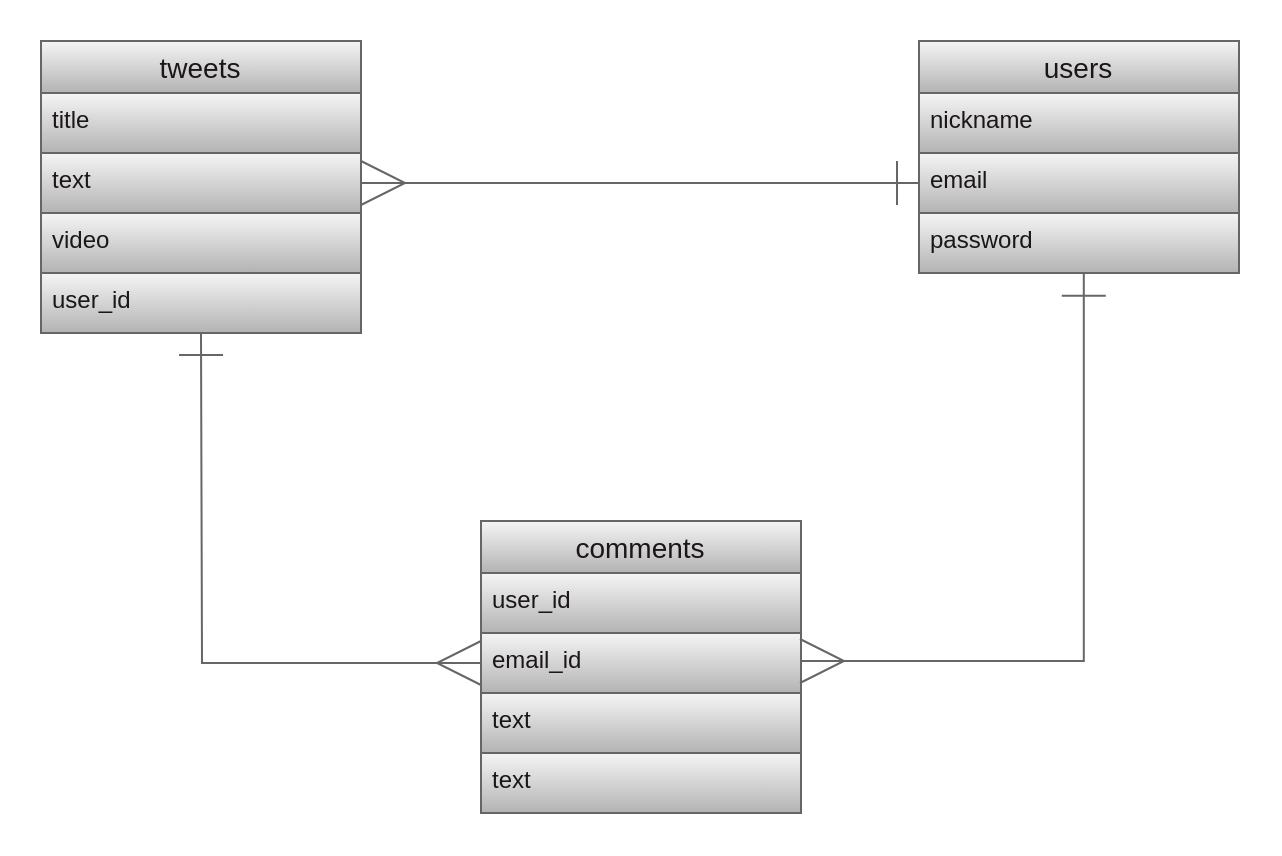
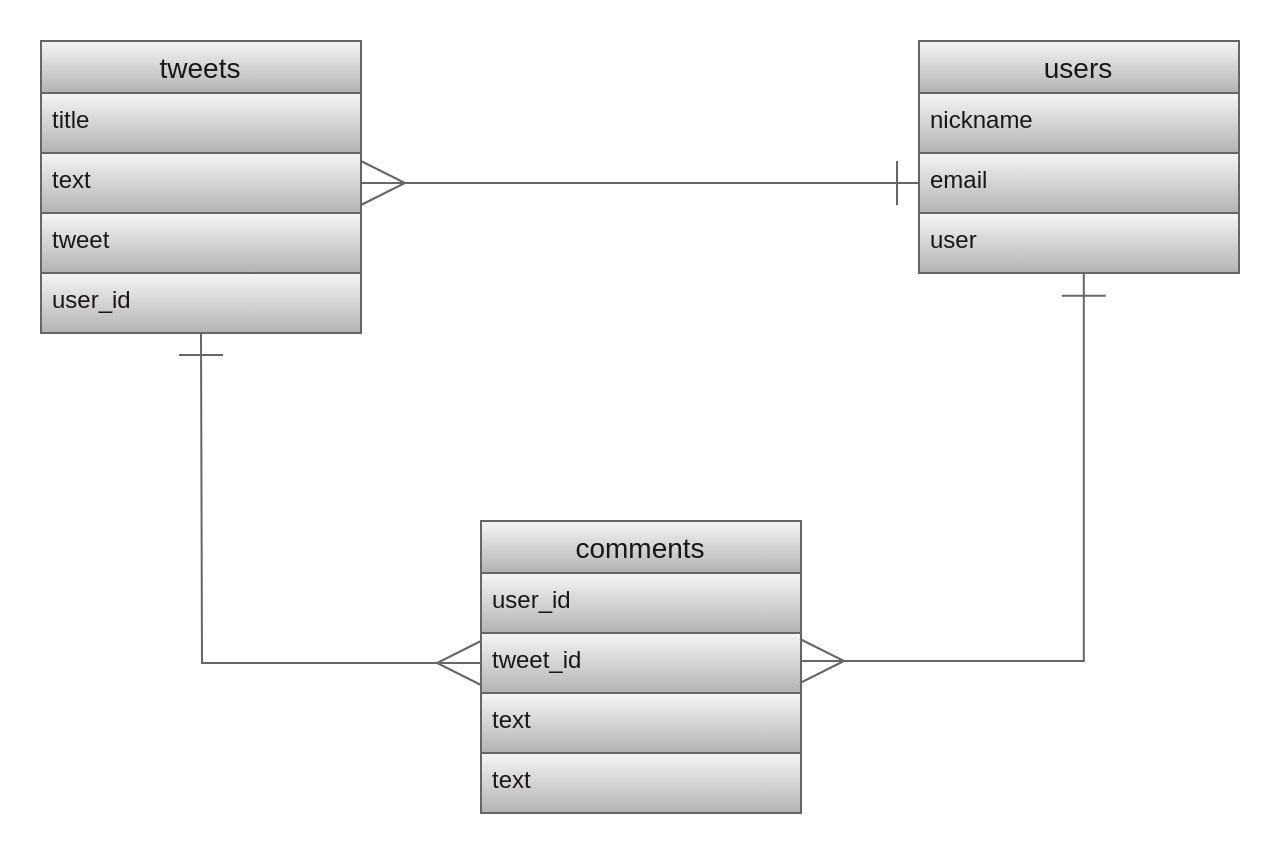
node "video": label "video" -> "tweet"
node "password": label "password" -> "user"
node "email_id": label "email_id" -> "tweet_id"
